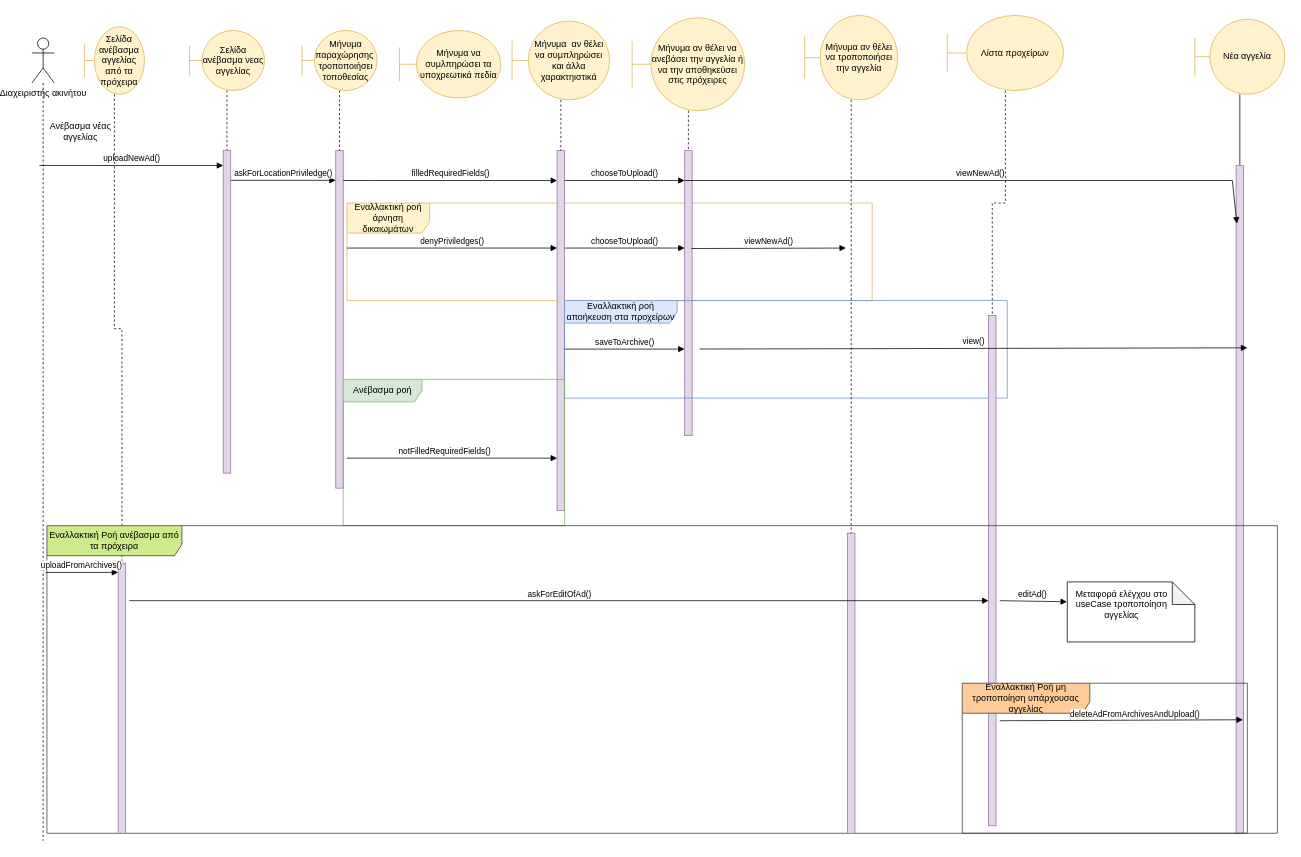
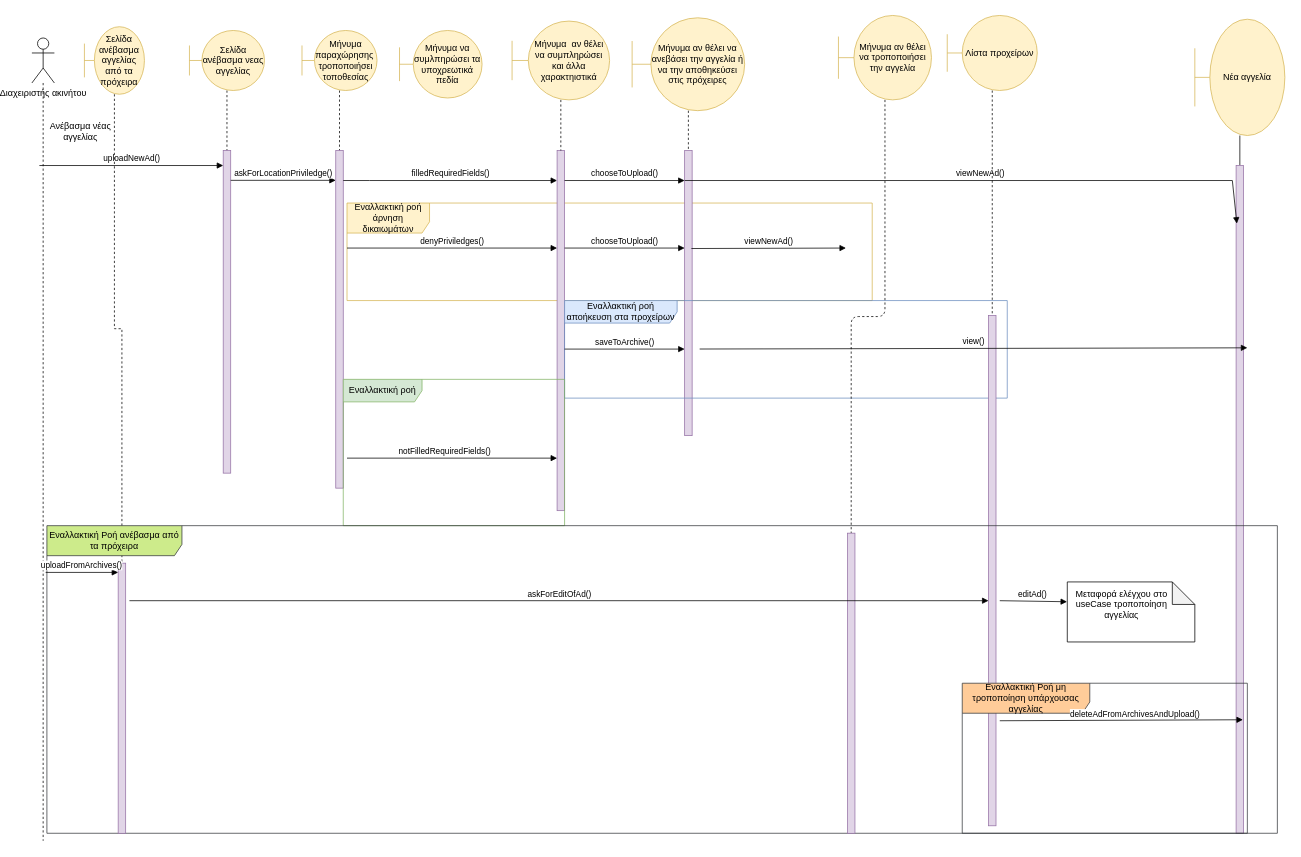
node "Λίστα προχείρων": size 116x75 -> 90x75
node "Νέα αγγελία": size 90x75 -> 90x116
node "Μήνυμα αν θέλει να τροποποιήσει την αγγελία": moved (851, 58) -> (885, 58)
node "Μήνυμα να συμλπηρώσει τα υποχρεωτικά πεδία": size 101x68 -> 83x68
node "Ανέβασμα ροή": label "Ανέβασμα ροή" -> "Εναλλακτική ροή"
